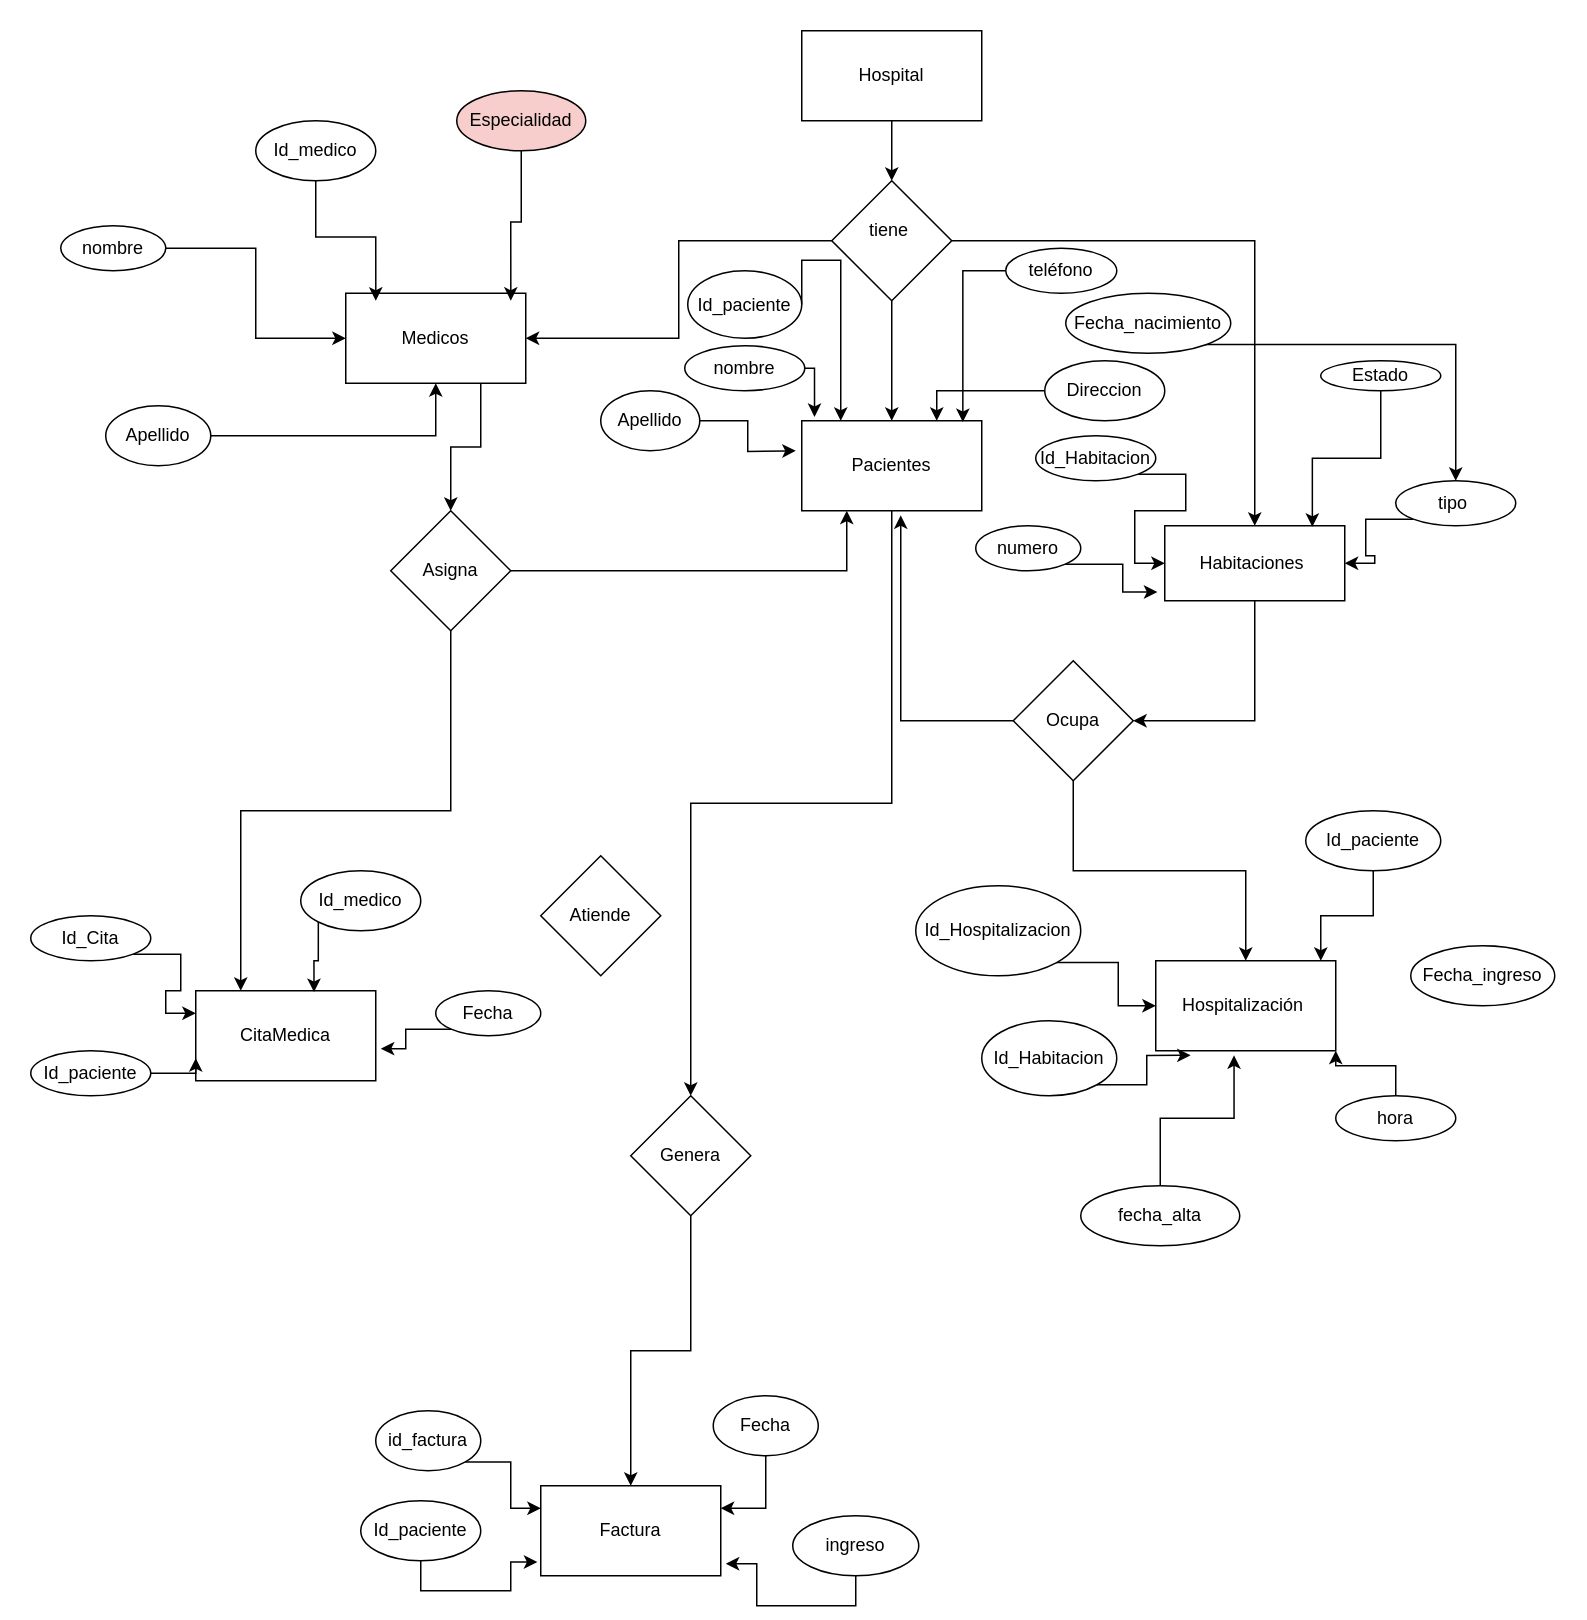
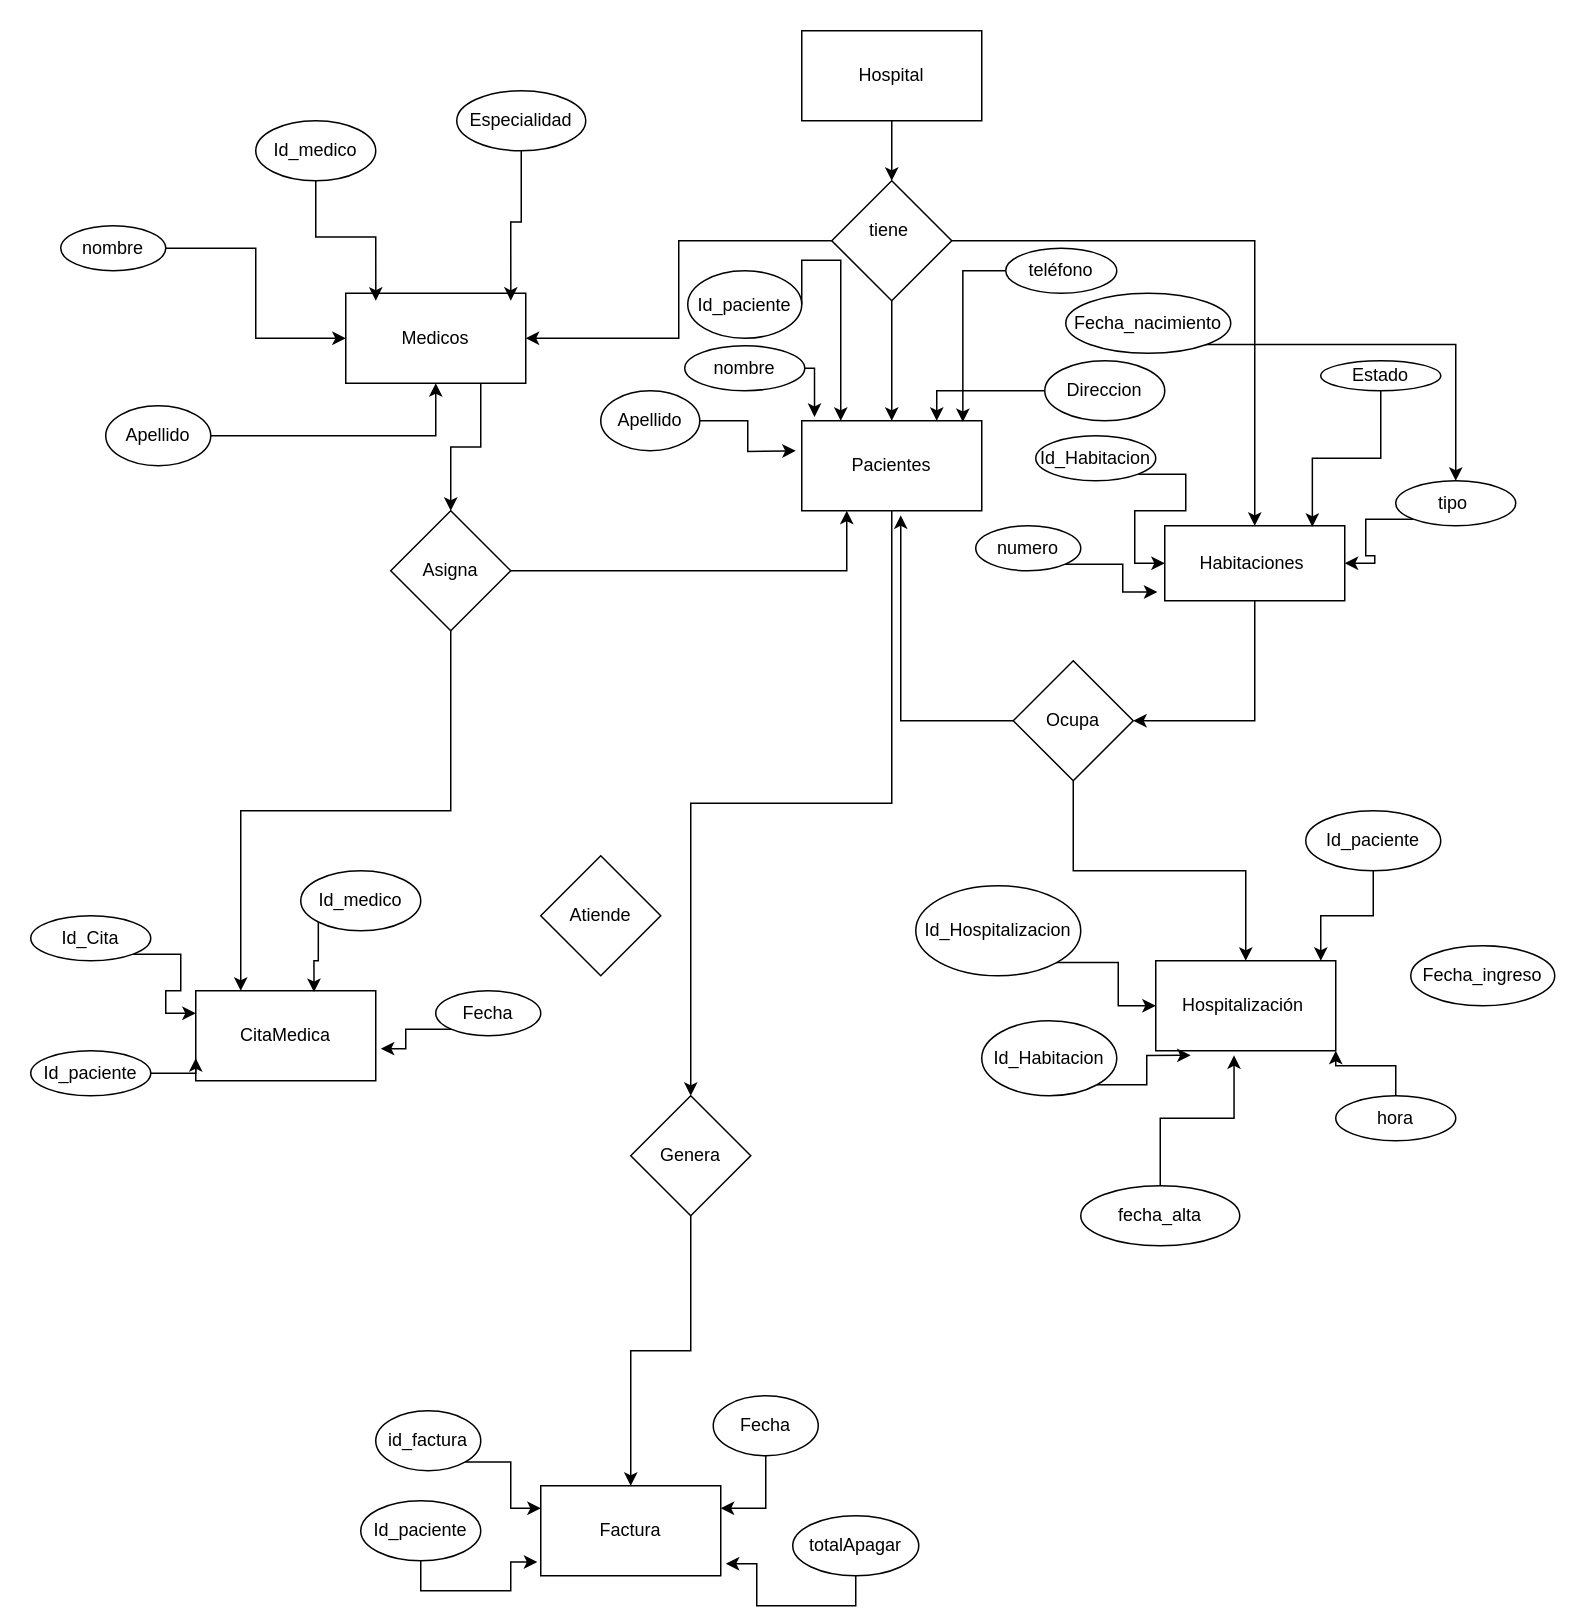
node "Especialidad": fillcolor #f8cecc -> #ffffff
node "ingreso": label "ingreso" -> "totalApagar"
